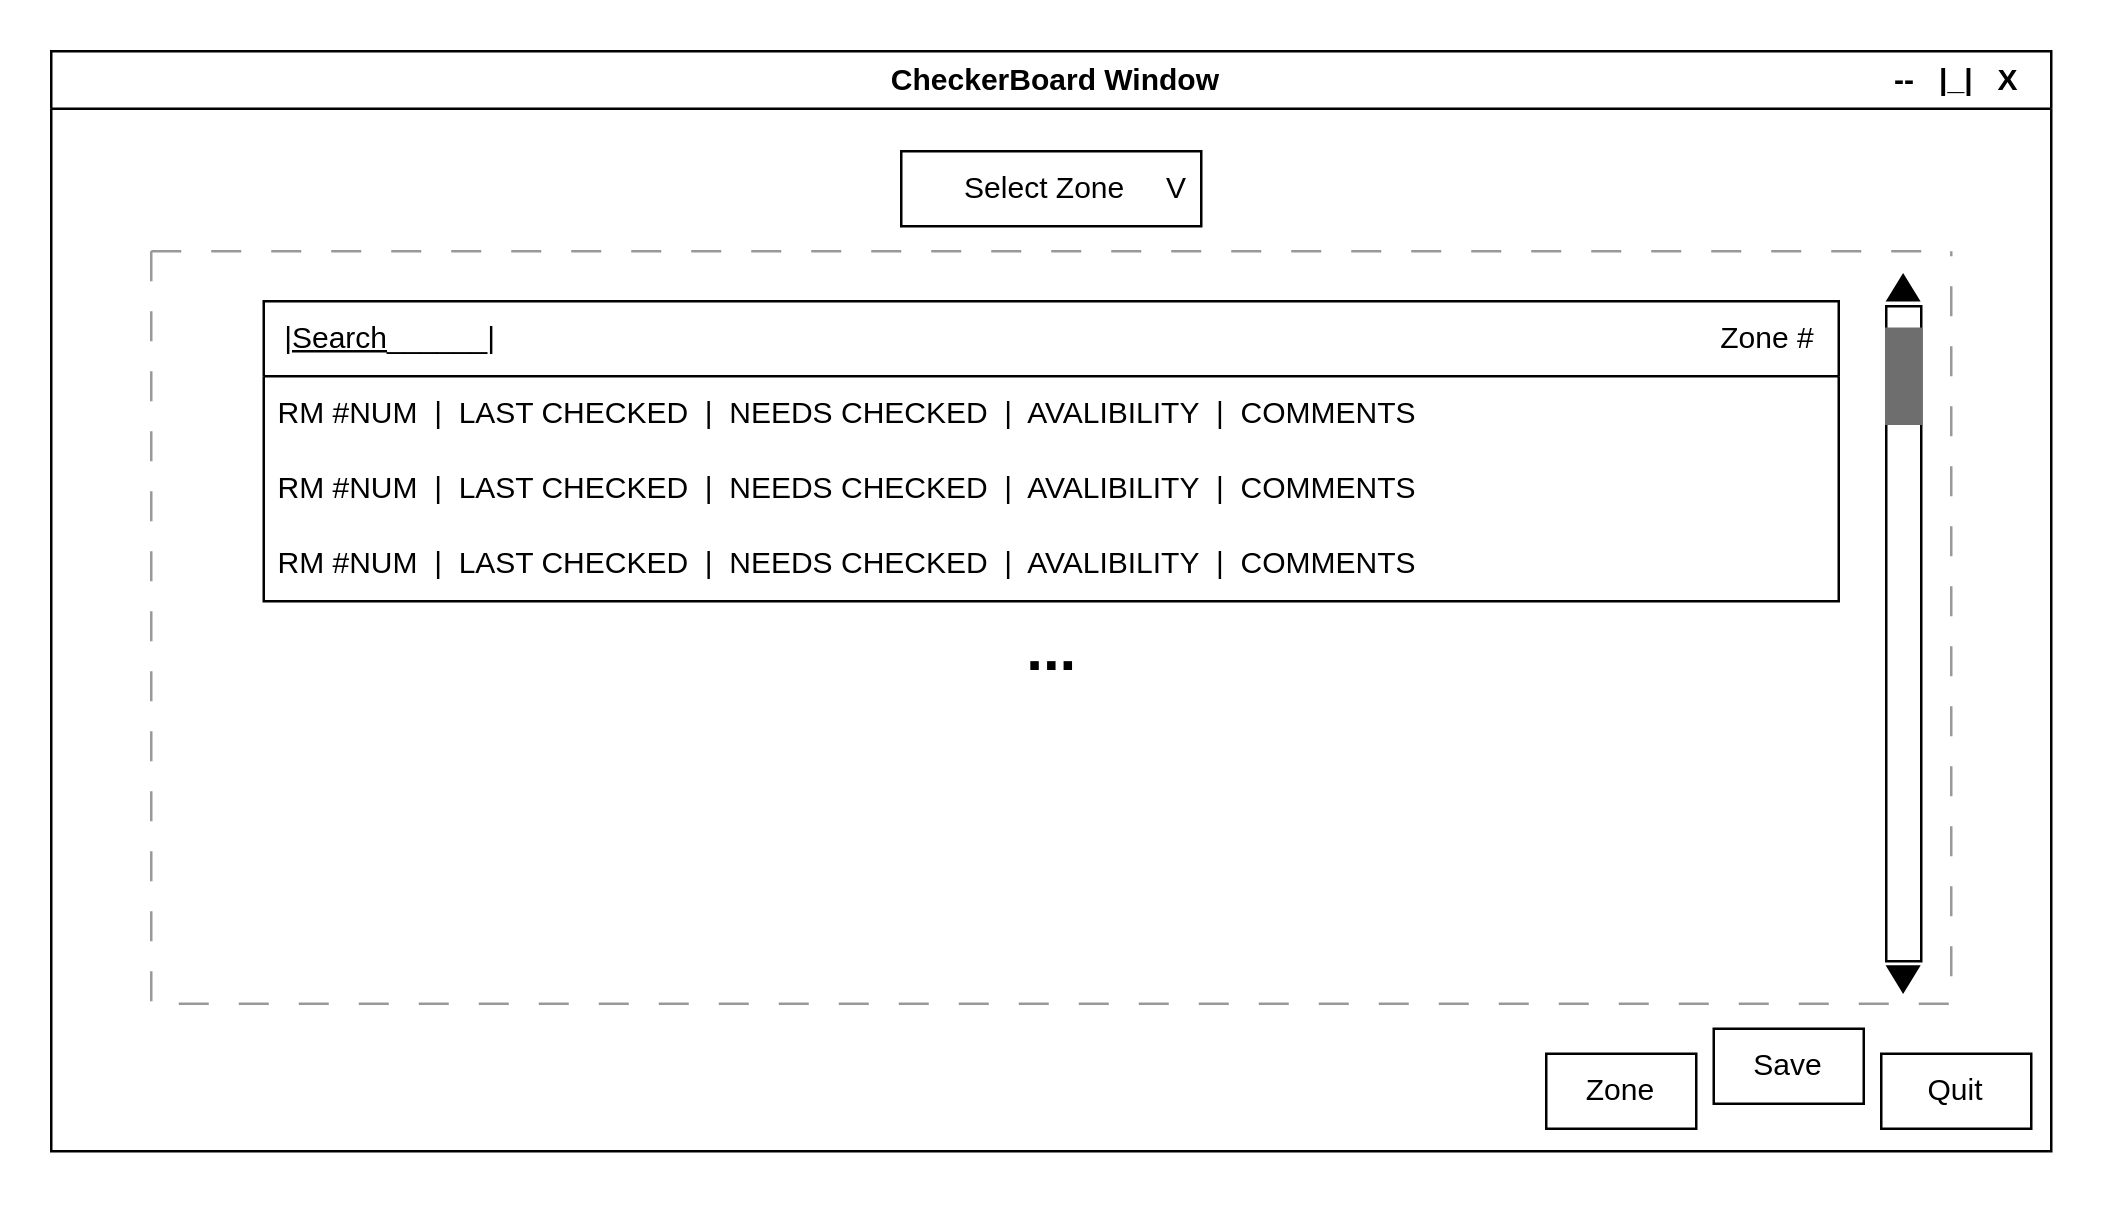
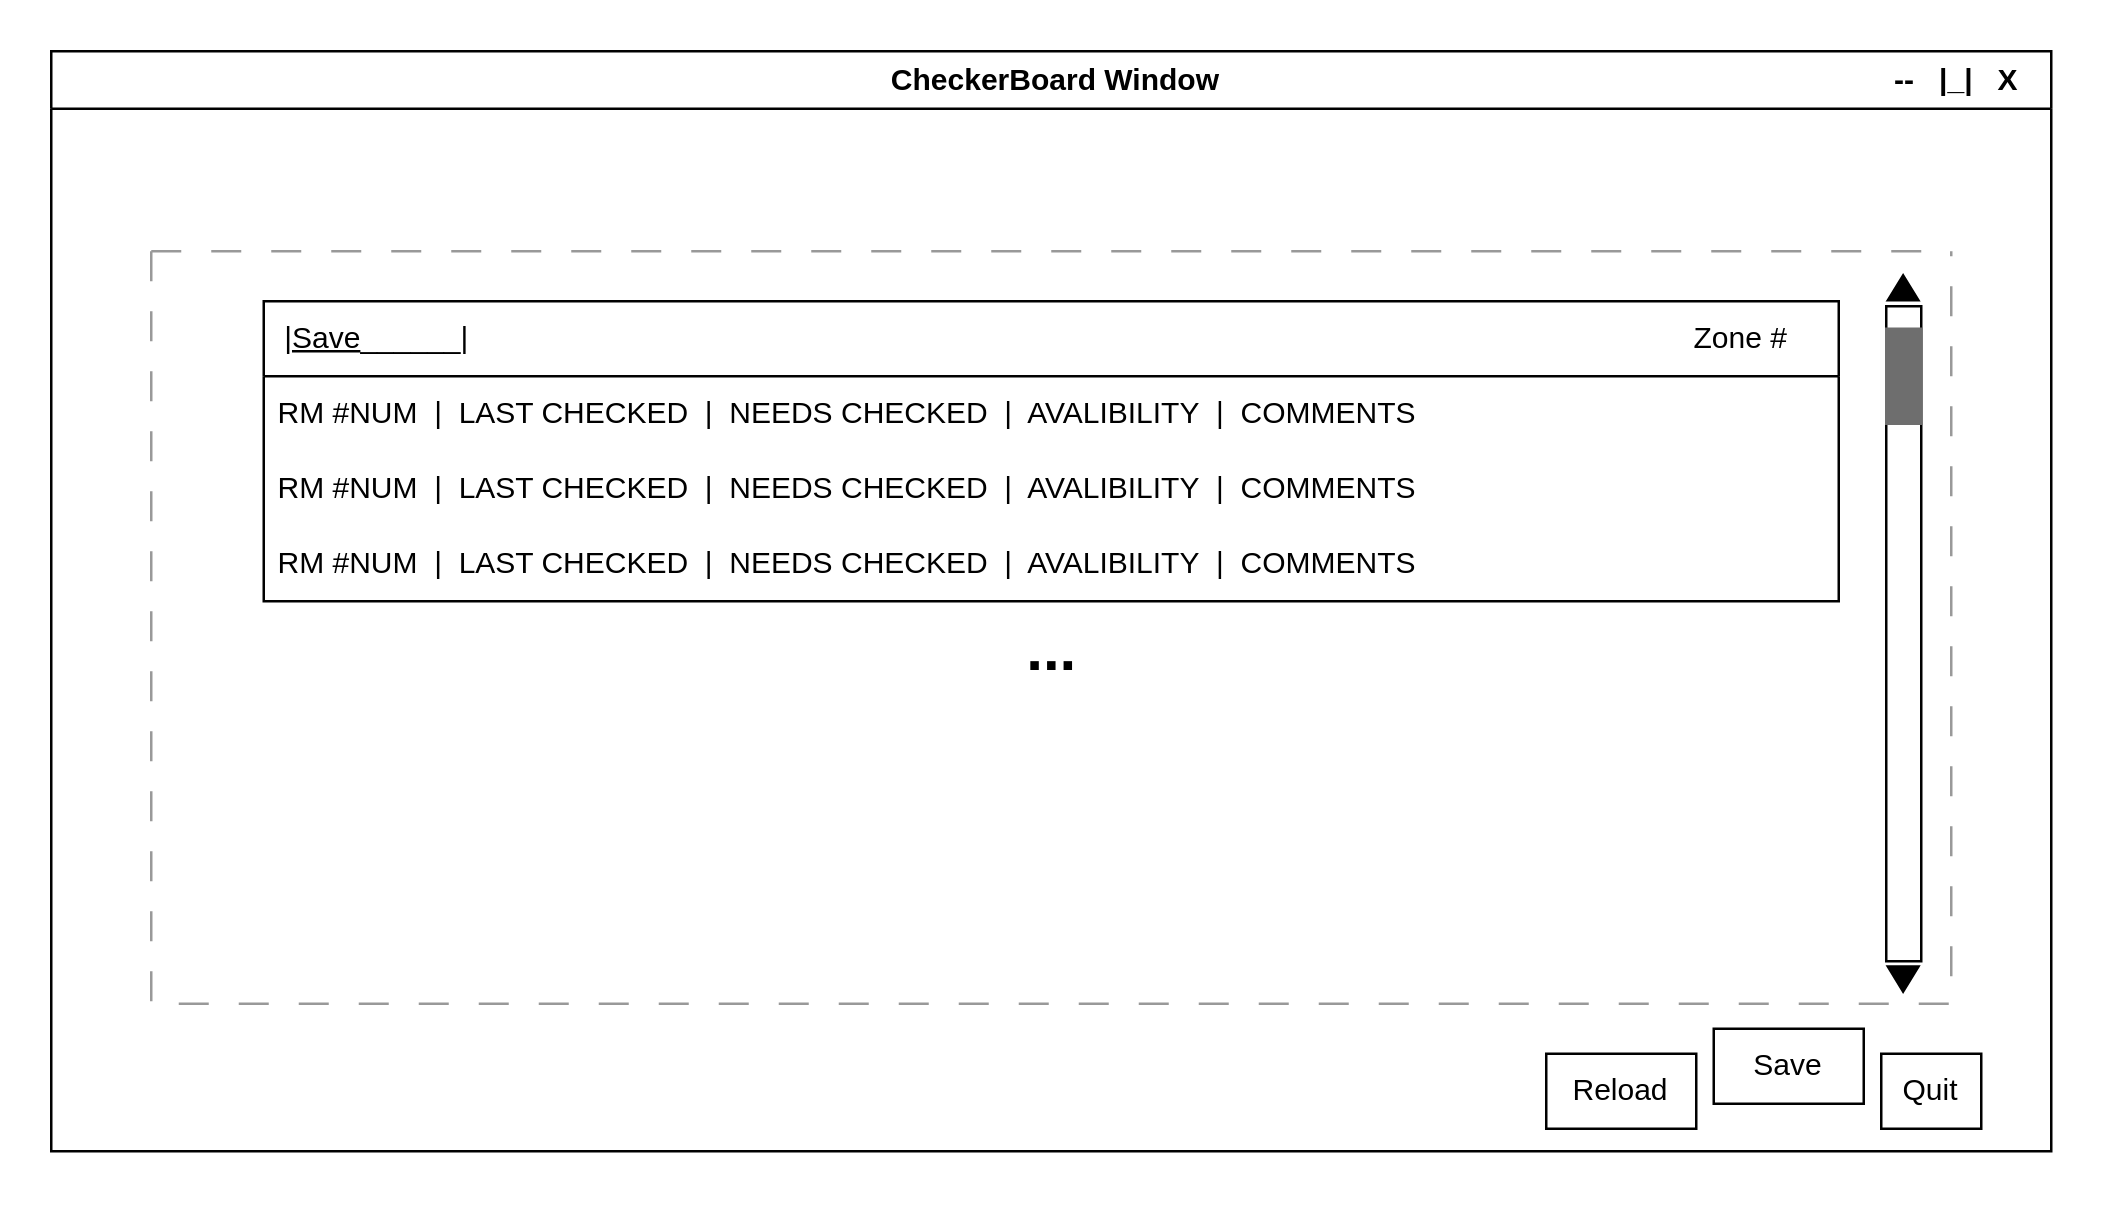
node "Select Zone V": removed
node "|Search______| Zone #": label "|Search______| Zone #" -> "|Save______| Zone #"
node "Zone": label "Zone" -> "Reload"
node "Quit": size 150x75 -> 100x75
